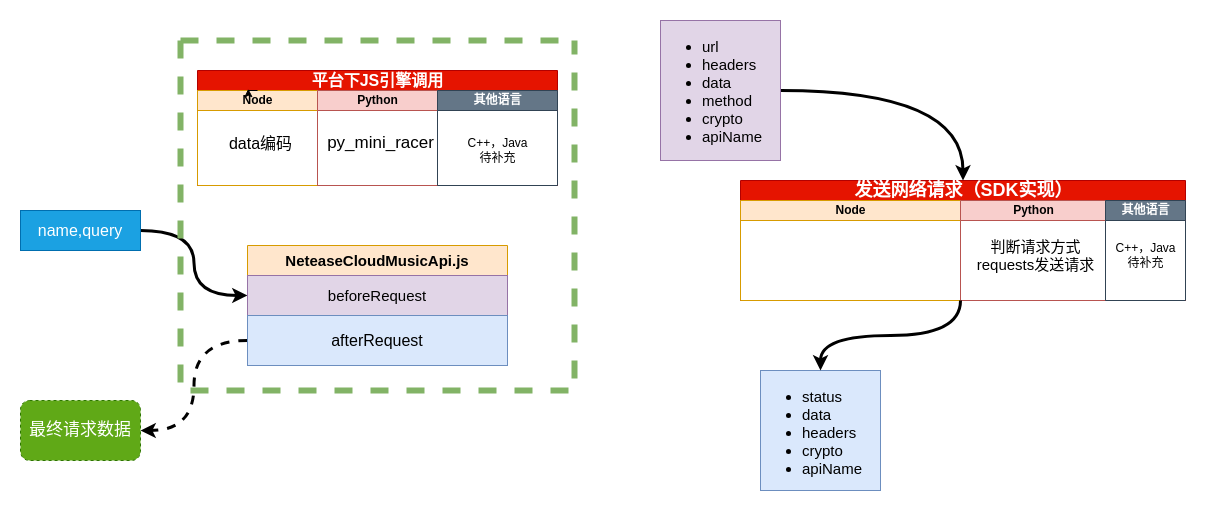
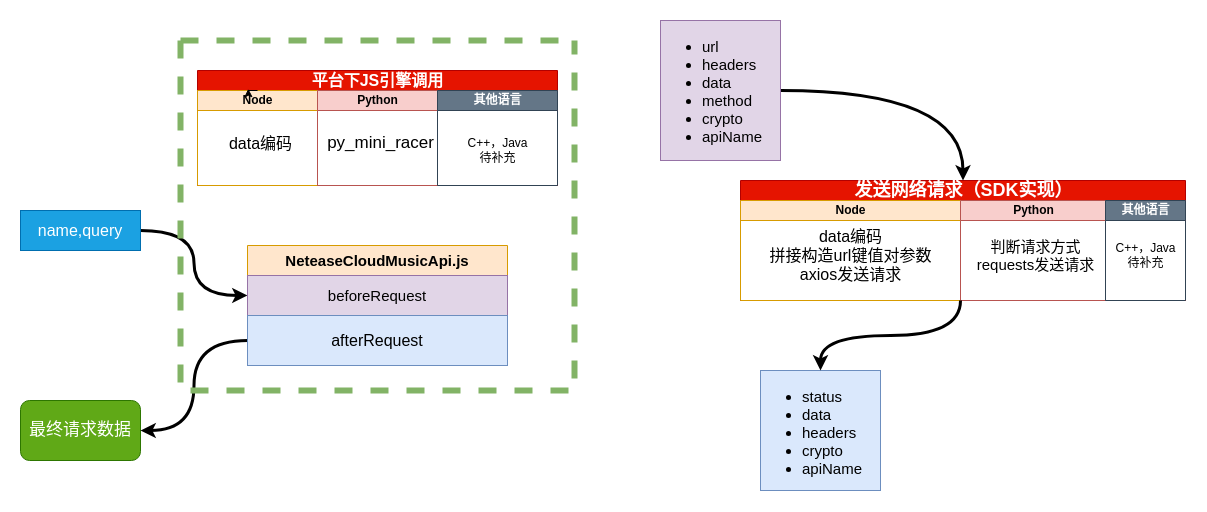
node "data编码 拼接构造url键值对参数 axios发送请求": added
edge "afterRequest" -> "最终请求数据": style dashed -> solid
node "最终请求数据": style dashed -> solid
